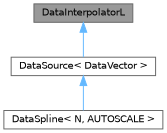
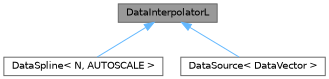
edge "DataSpline< N, AUTOSCALE >" -> "DataSource< DataVector >": now "DataSpline< N, AUTOSCALE >" -> "DataInterpolatorL"
